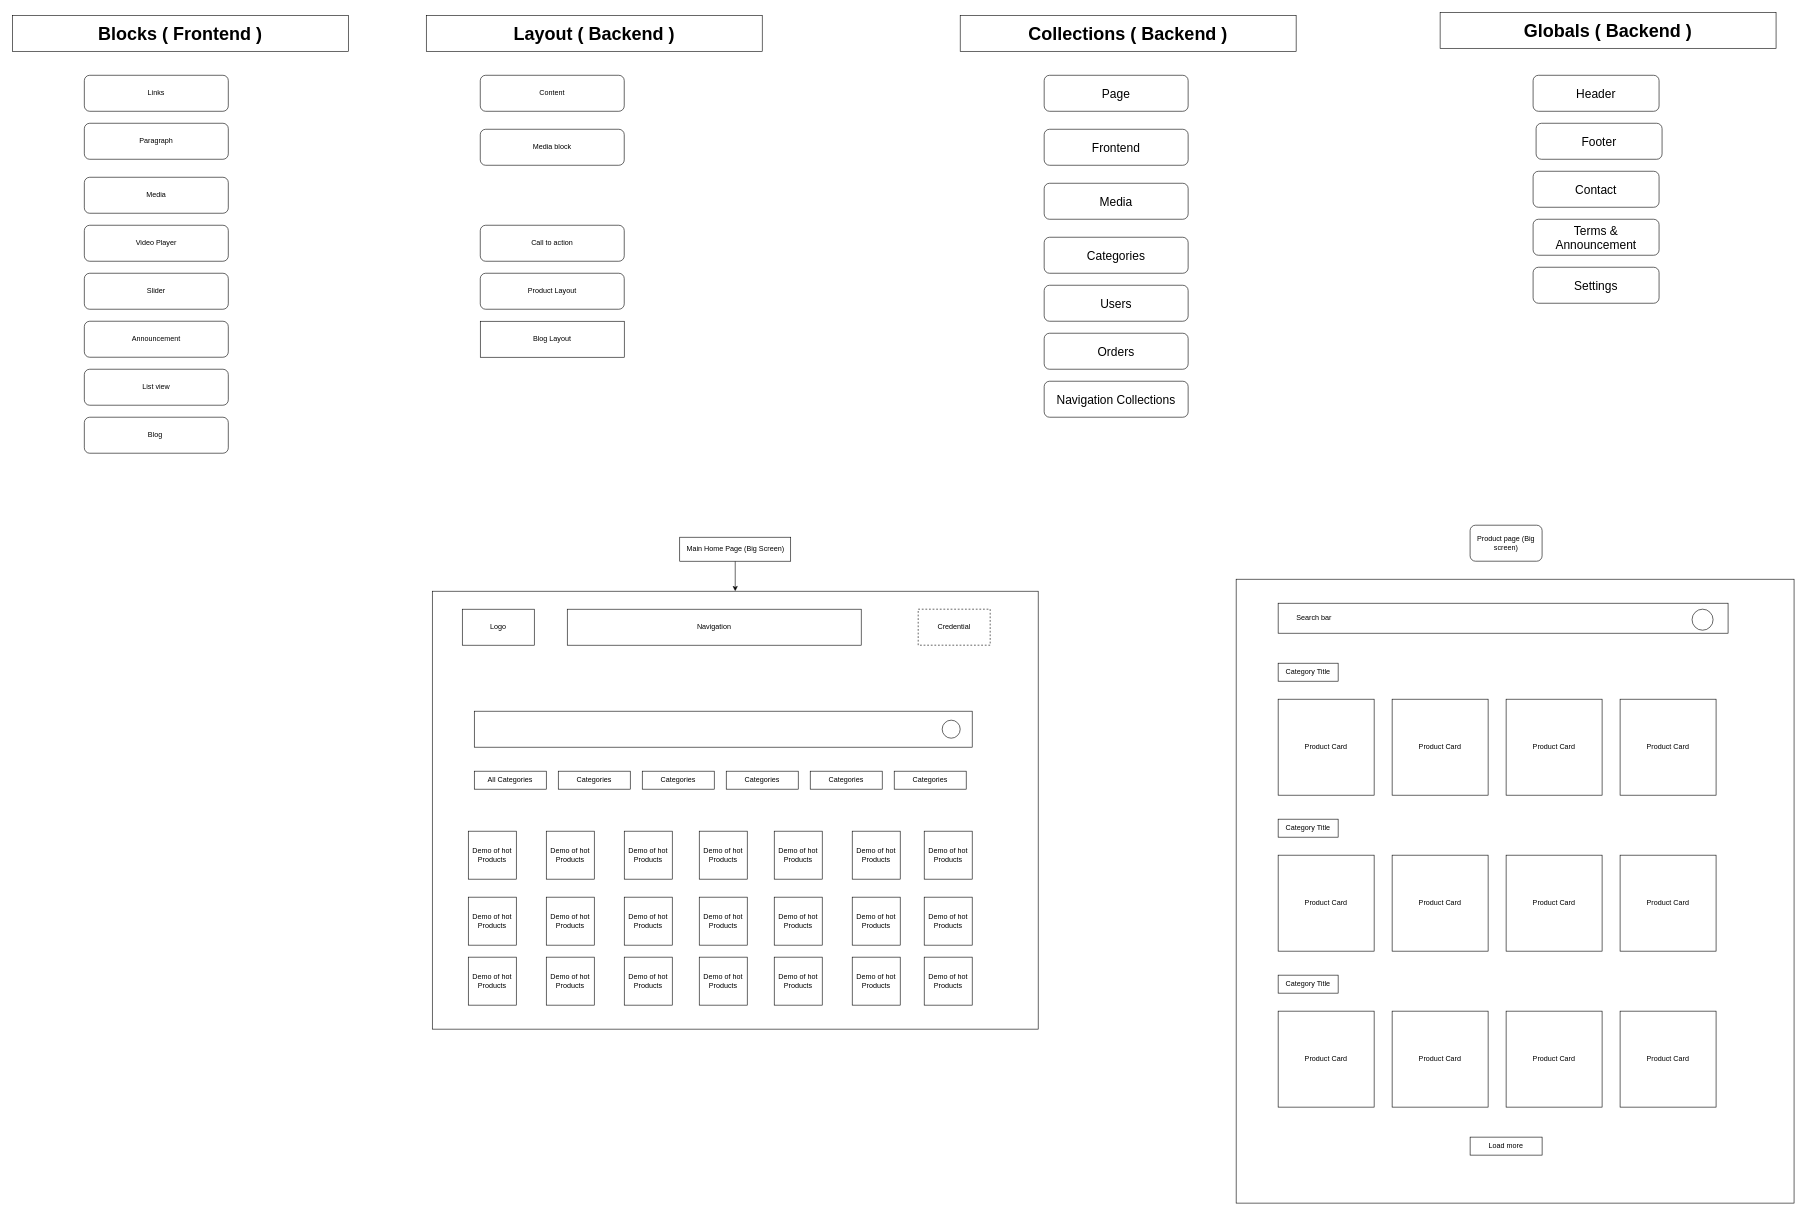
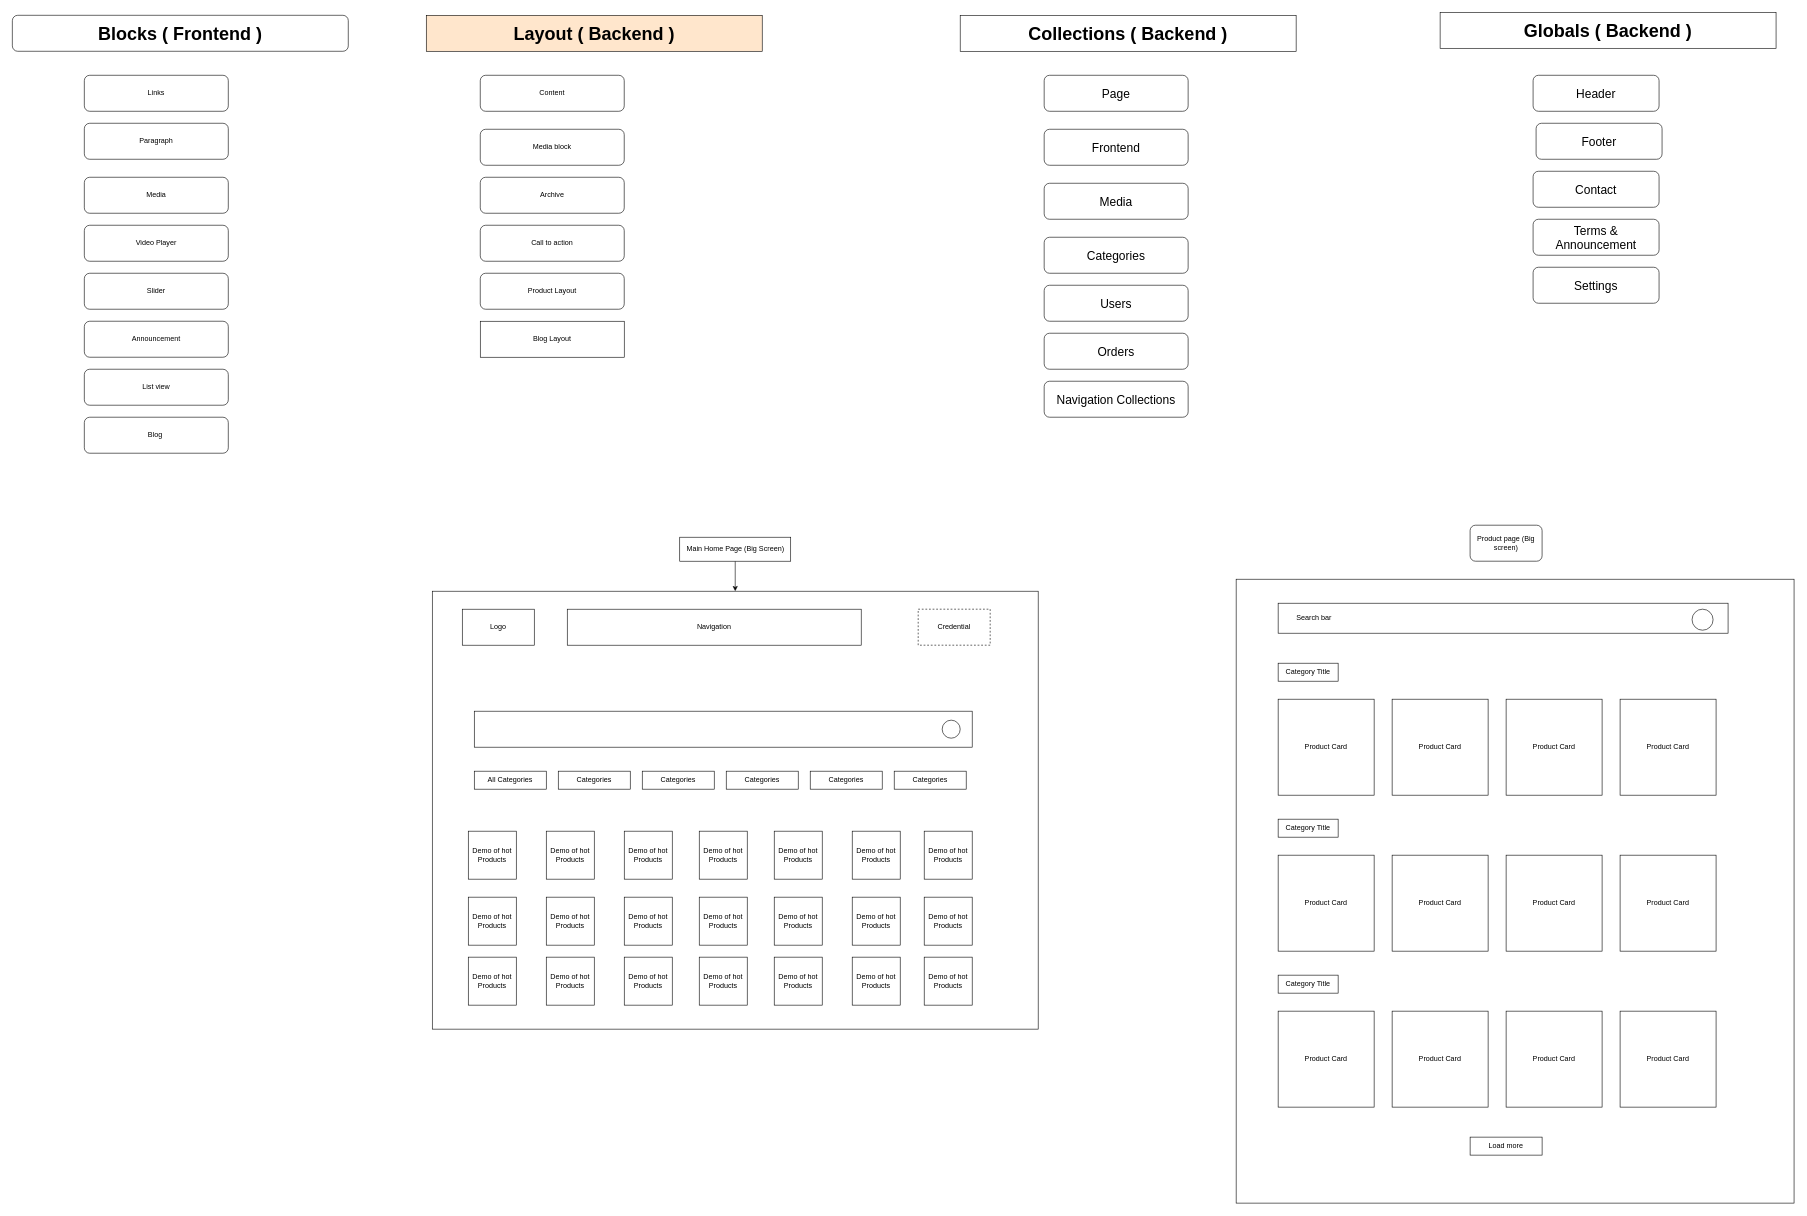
node "Blocks ( Frontend )": shape rectangle -> rounded rectangle
node "Layout ( Backend )": fillcolor #ffffff -> #ffe6cc
node "Archive": added
